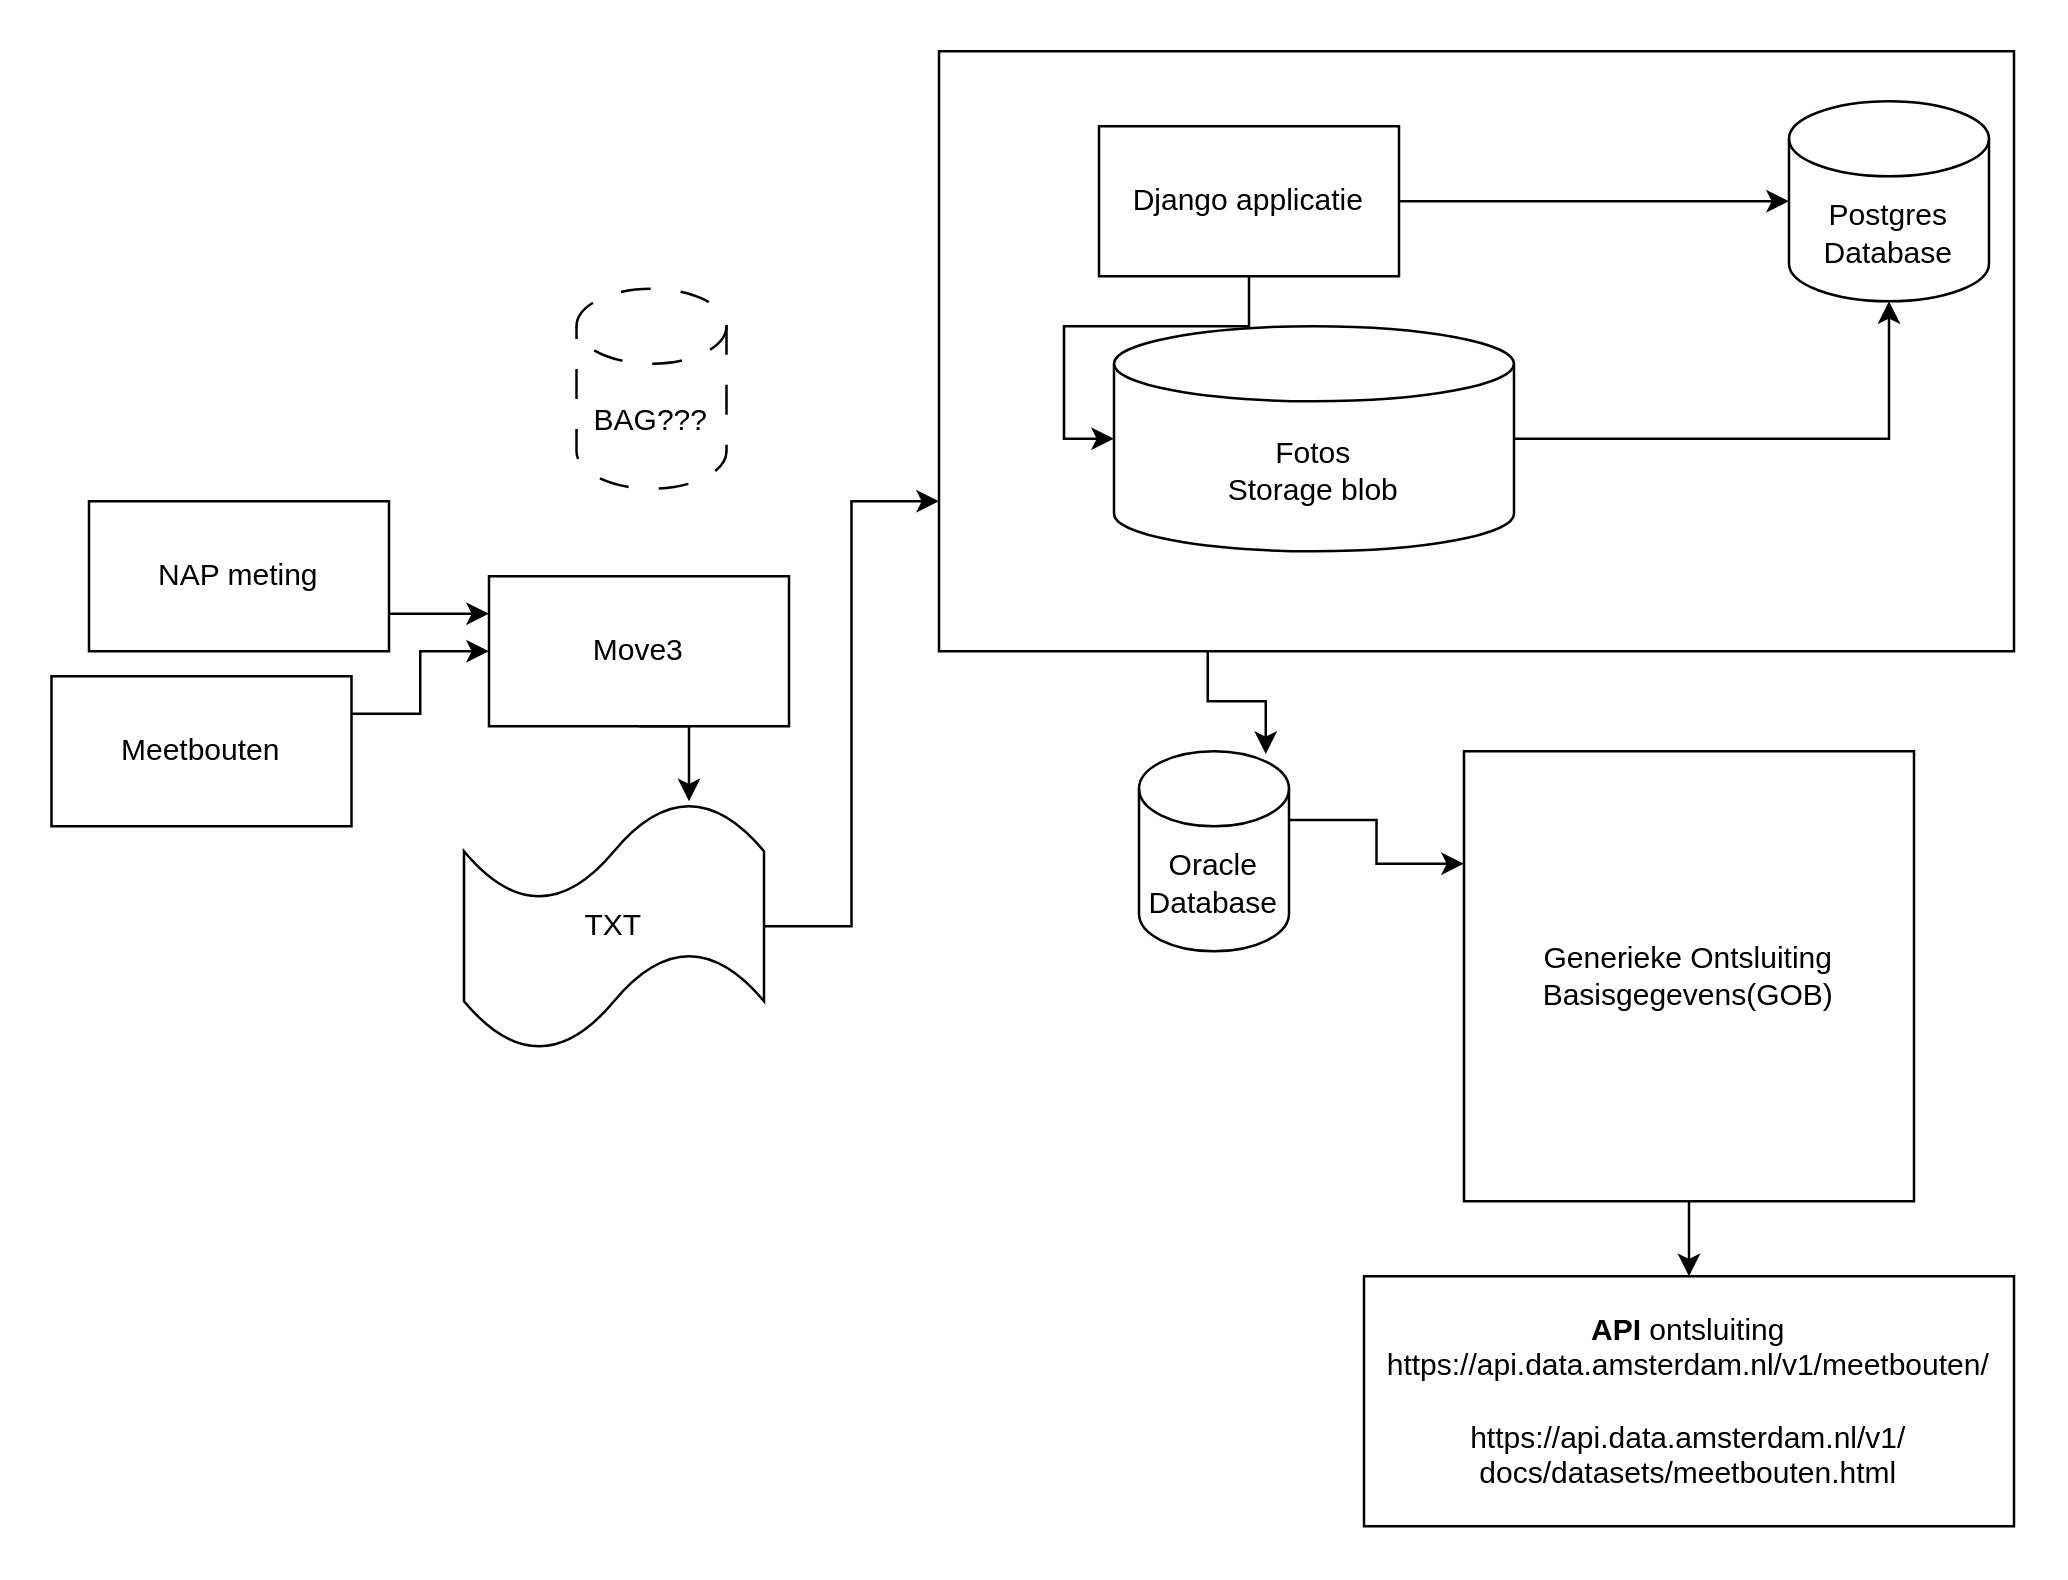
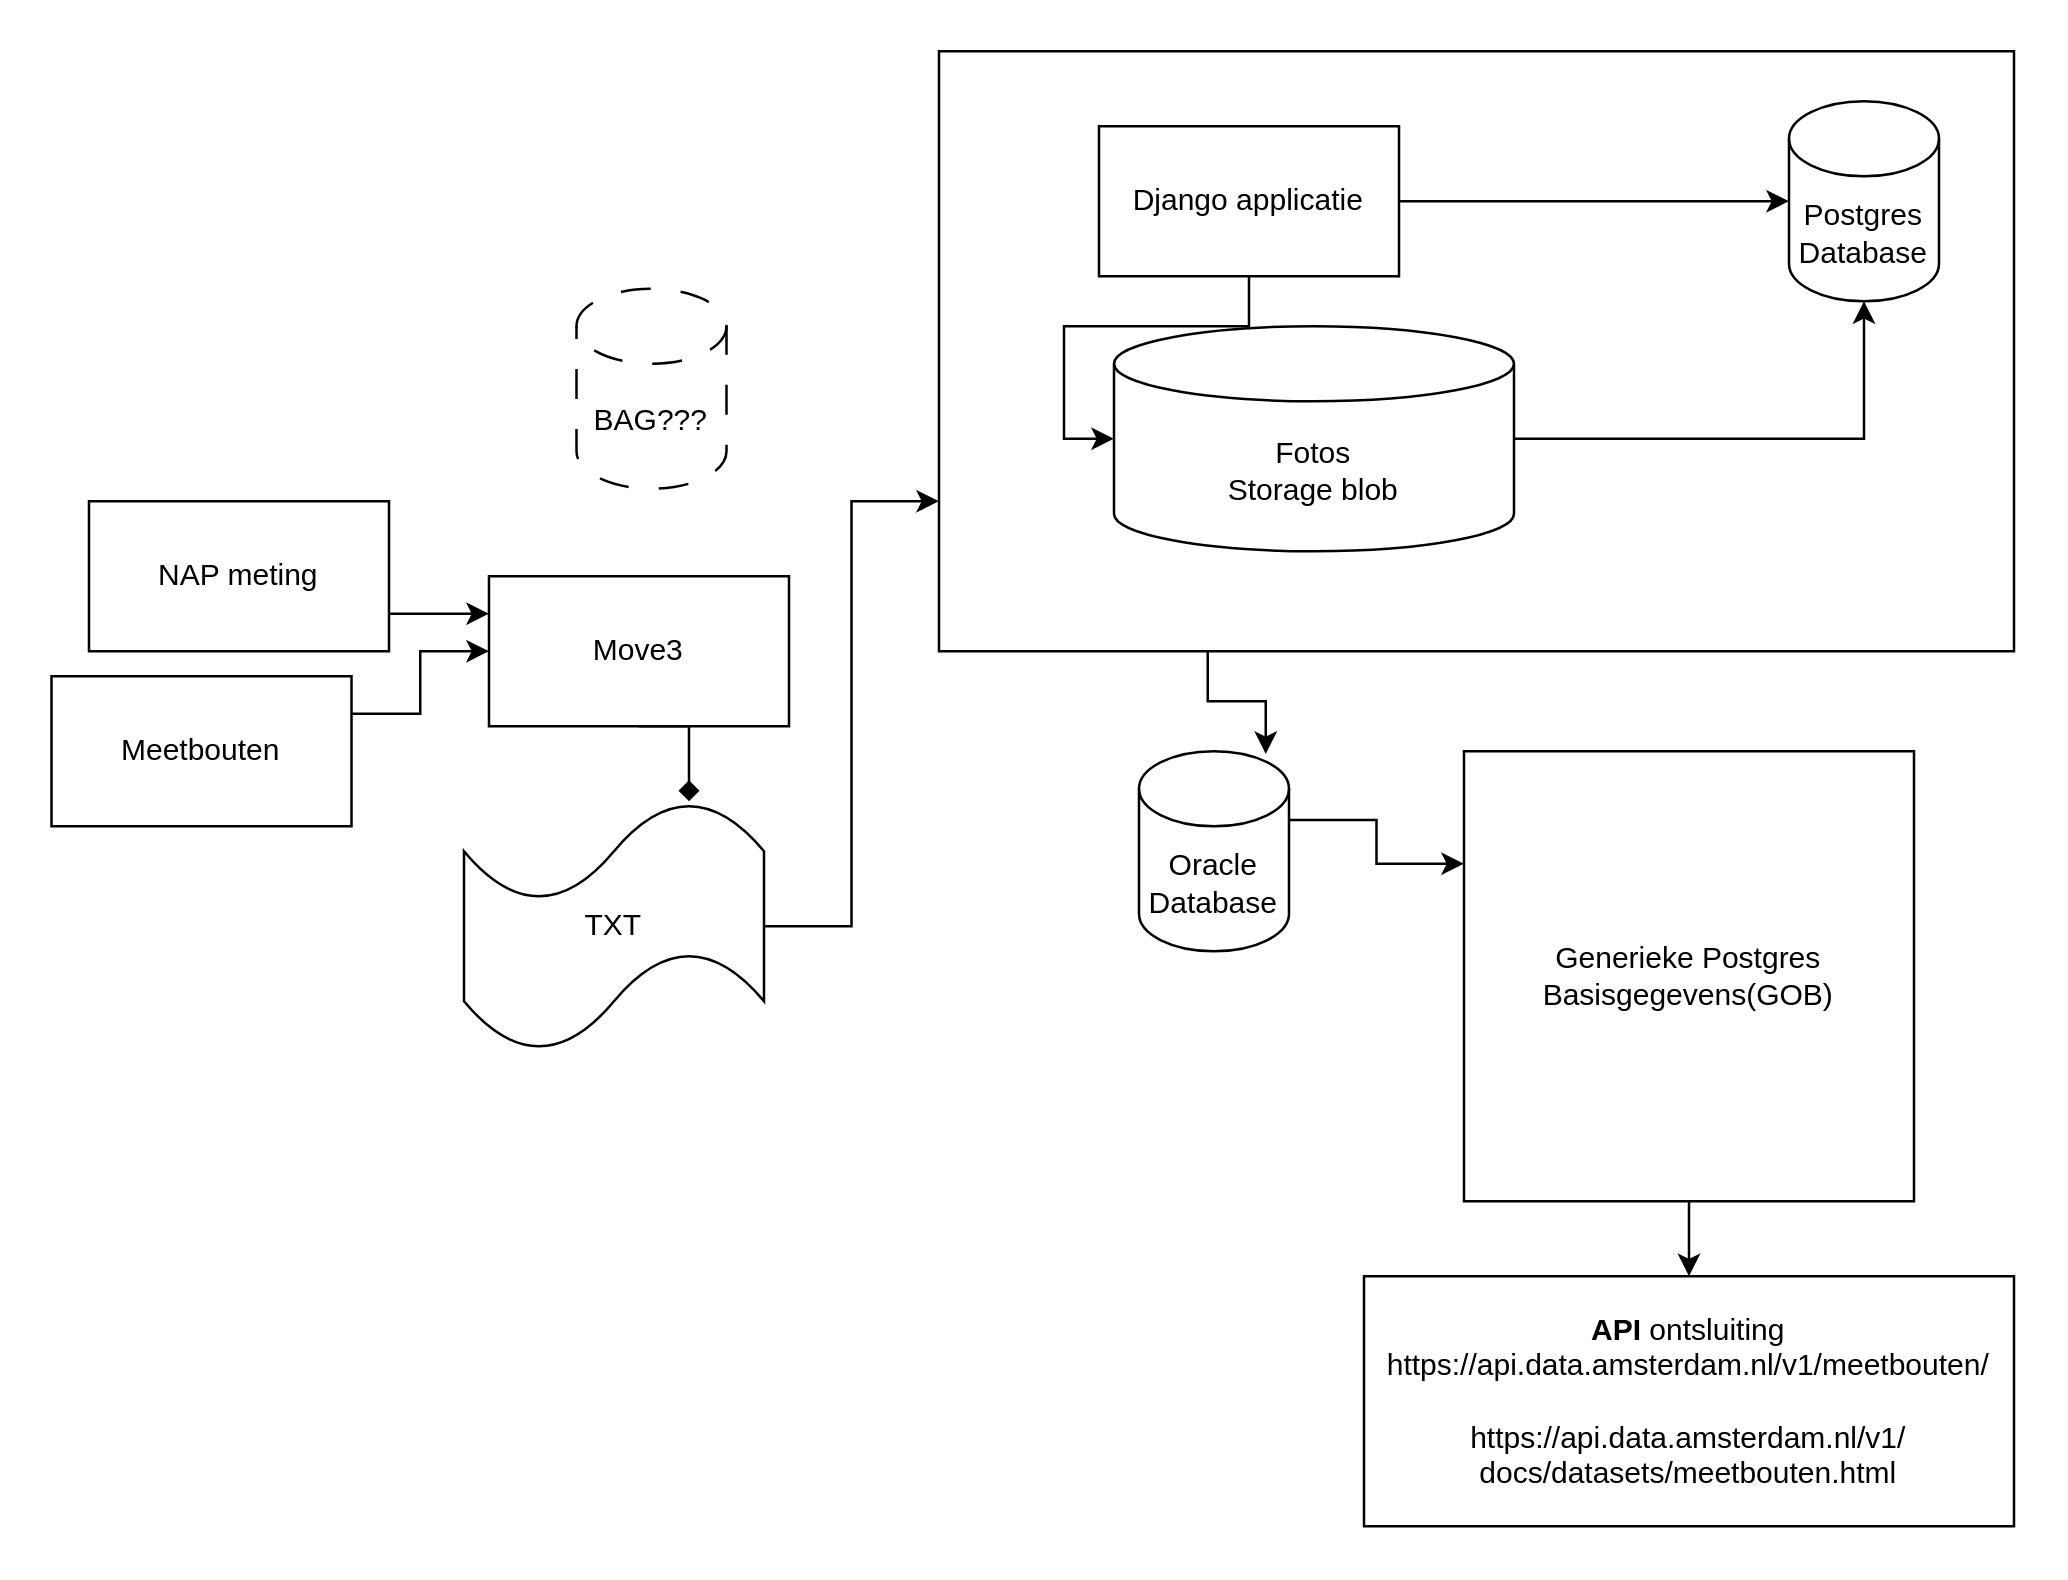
node "Postgres Database": size 200x200 -> 150x200
edge "Move3" -> "TXT": arrowhead classic -> diamond
node "Generieke Ontsluiting Basisgegevens(GOB)": label "Generieke Ontsluiting Basisgegevens(GOB)" -> "Generieke Postgres Basisgegevens(GOB)"
